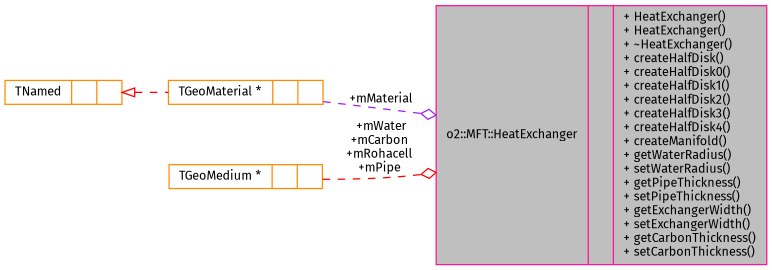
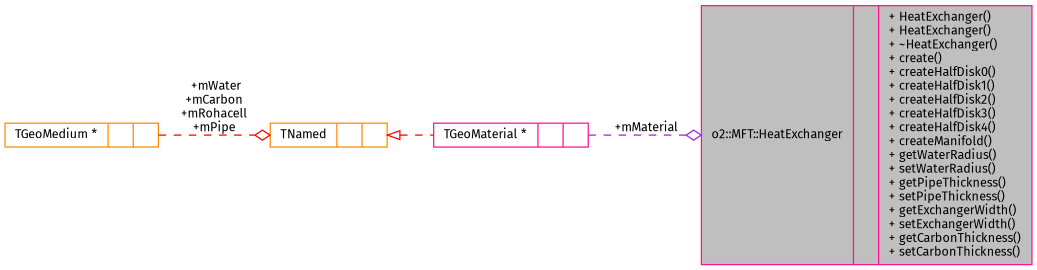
node "o2::MFT::HeatExchanger": text "+ createHalfDisk()" -> "+ create()"
node "TGeoMaterial *": color darkorange -> deeppink
edge "TGeoMedium *" -> "o2::MFT::HeatExchanger": now "TGeoMedium *" -> "TNamed"
